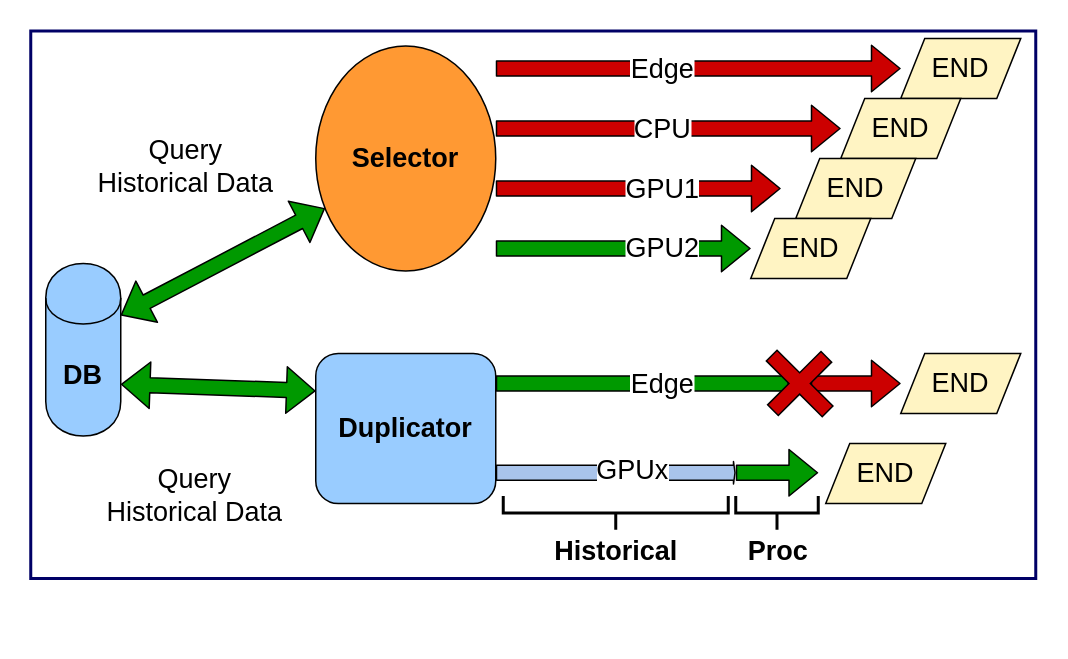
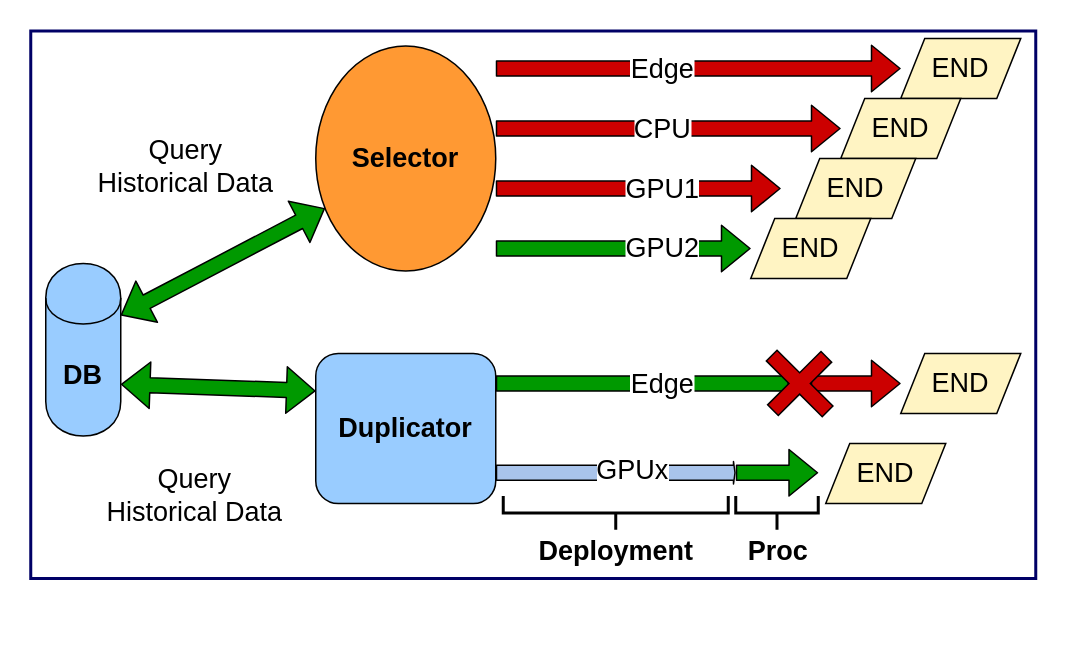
node "Historical": label "Historical" -> "Deployment"
